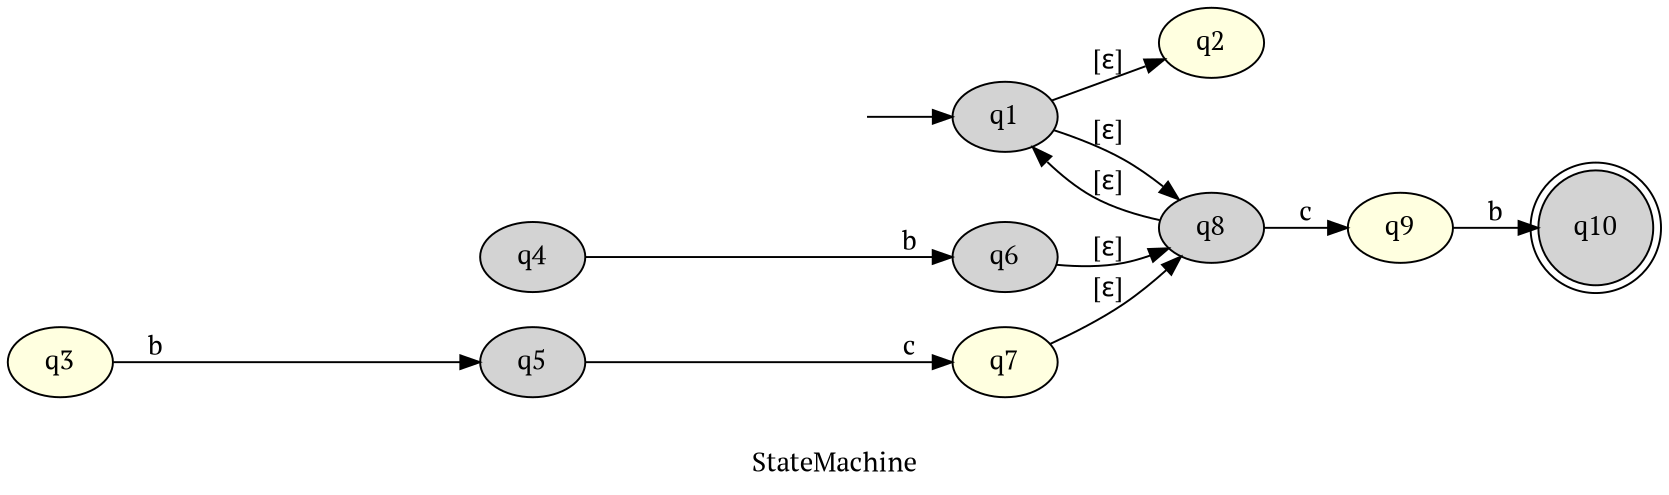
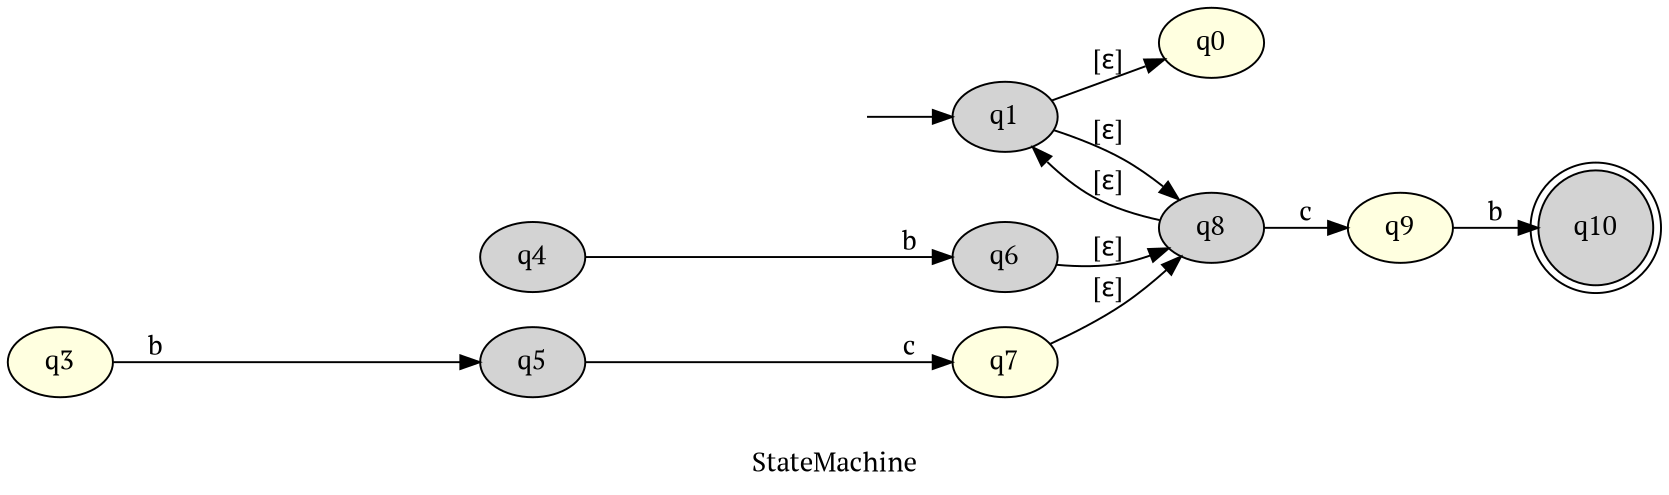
node "q2": label "q2" -> "q0"
